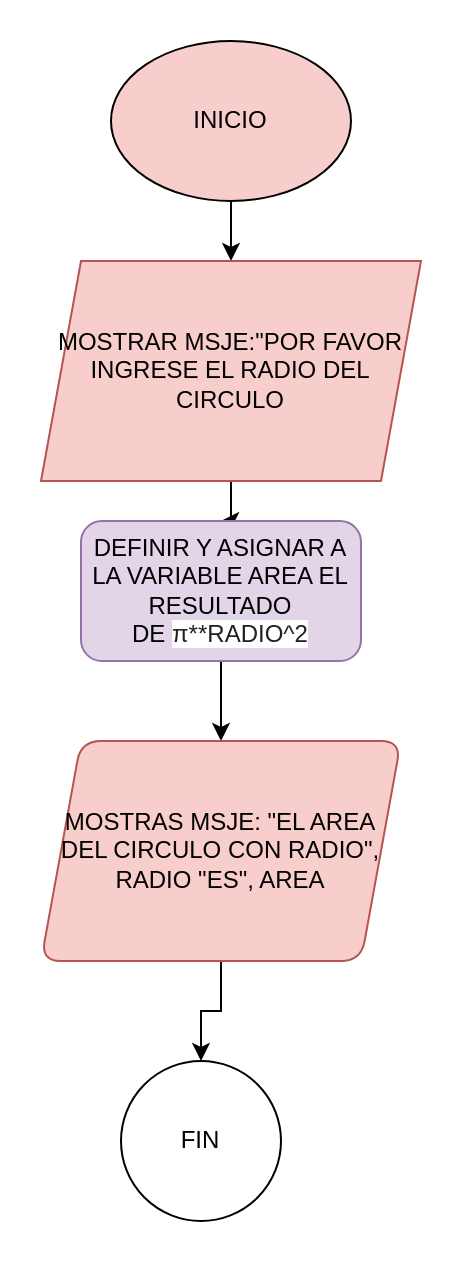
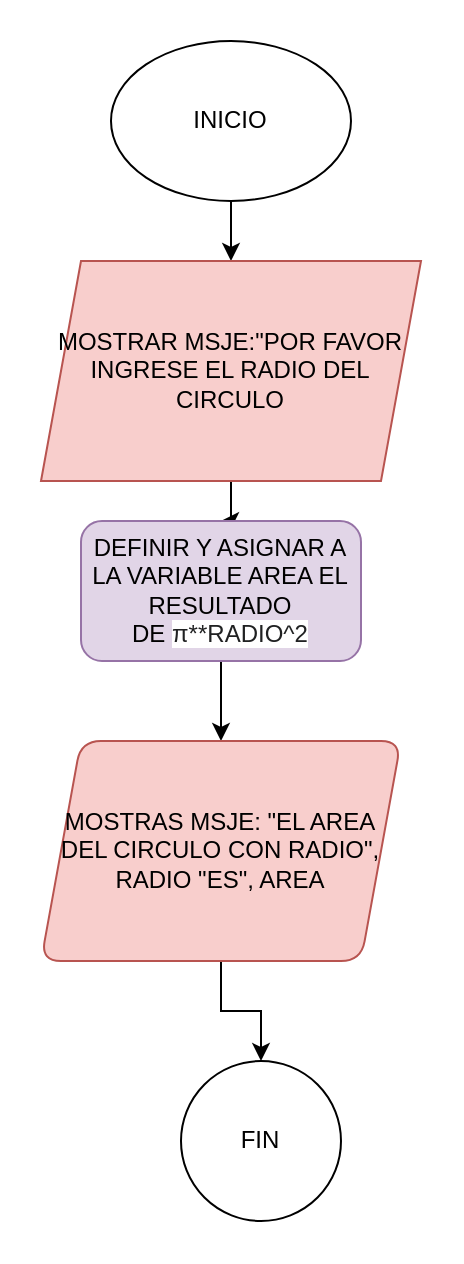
node "INICIO": fillcolor #f8cecc -> #ffffff
node "FIN": moved (201, 1141) -> (261, 1141)
